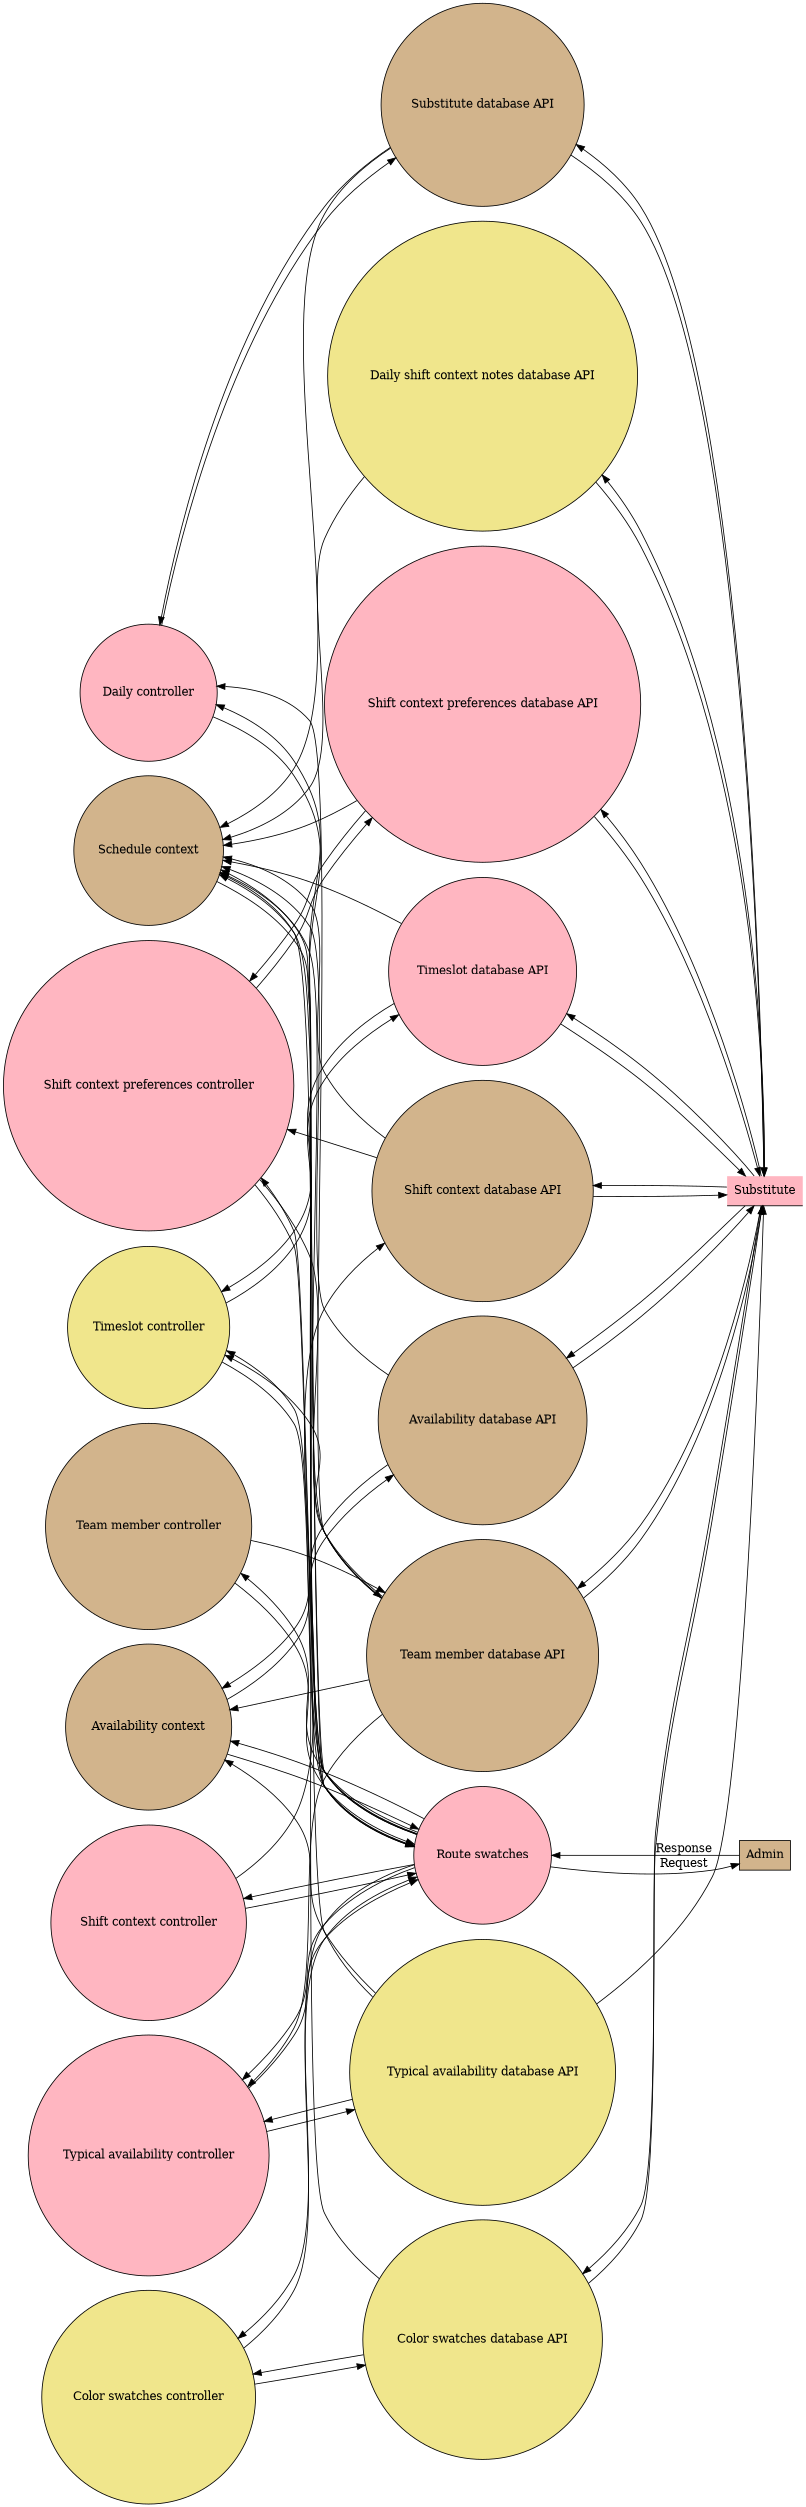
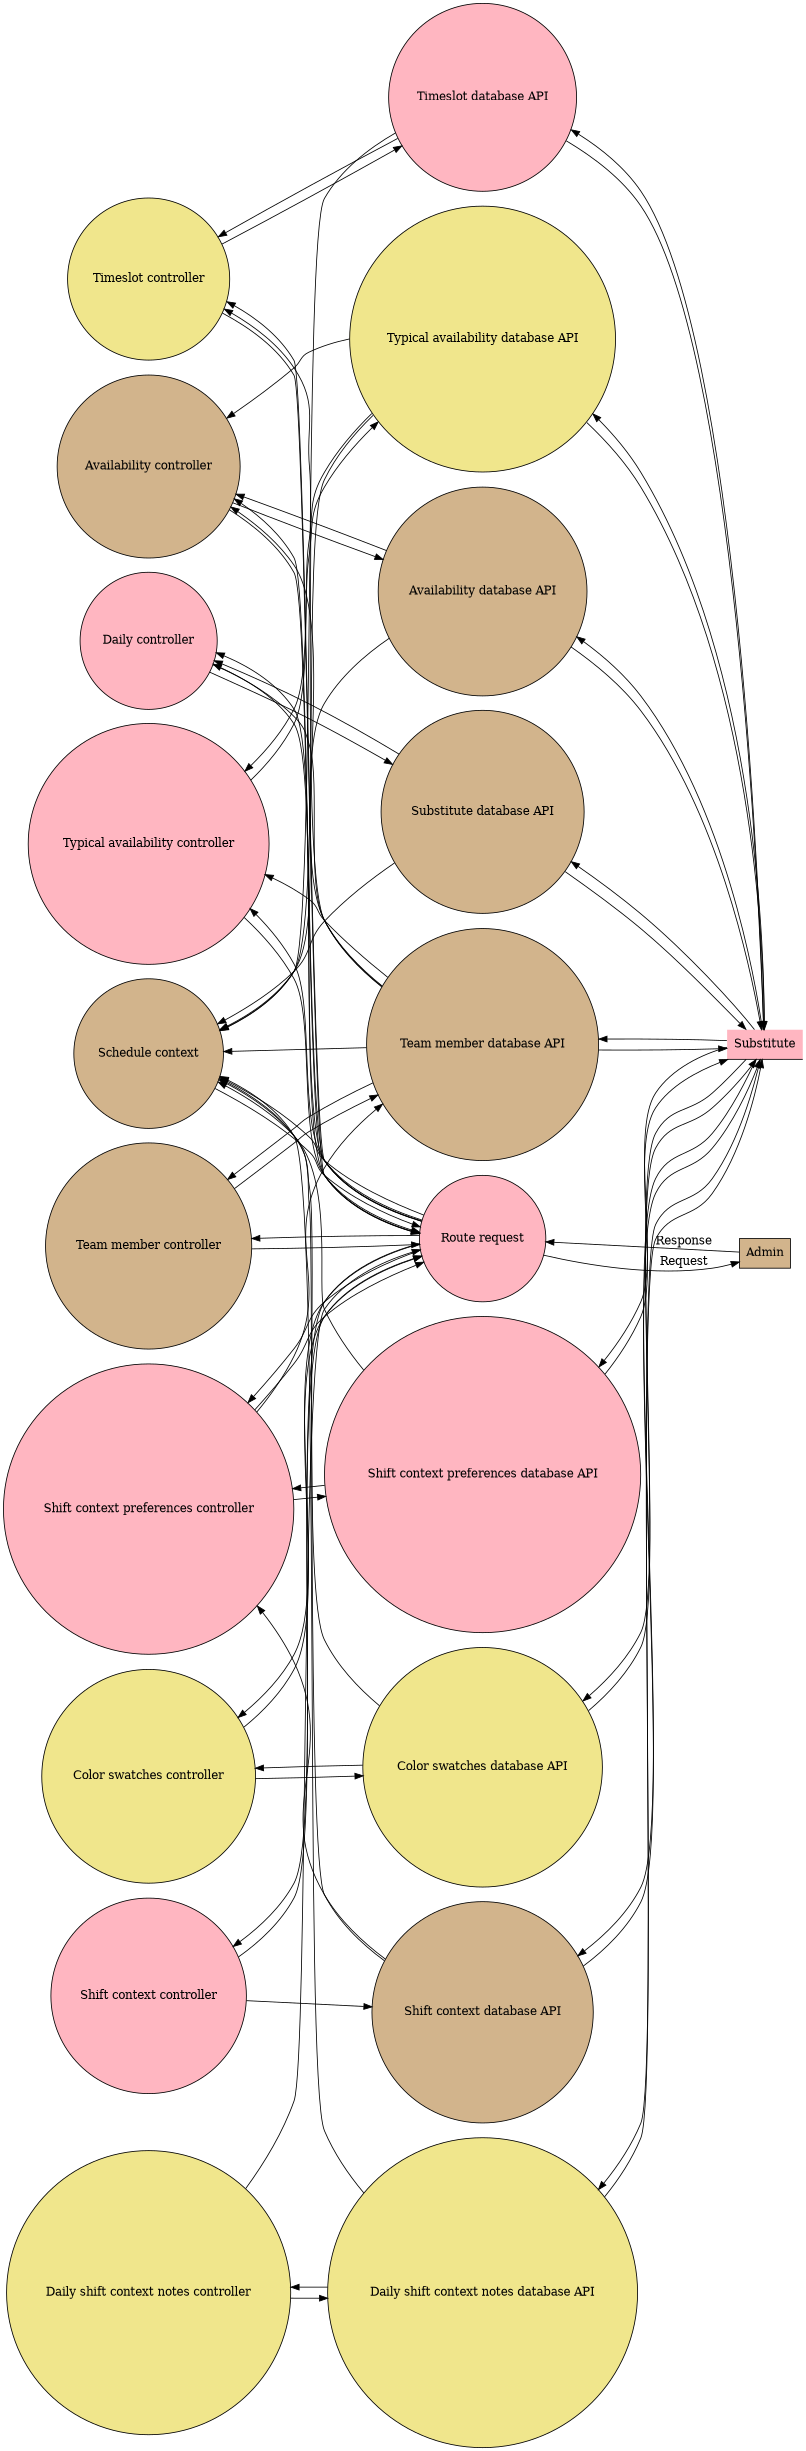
edge "Substitute" -> "Typical availability database API": added
edge "Team member database API" -> "Team member controller": added
node "Availability context": label "Availability context" -> "Availability controller"
node "Route swatches": label "Route swatches" -> "Route request"
node "Daily shift context notes controller": added
